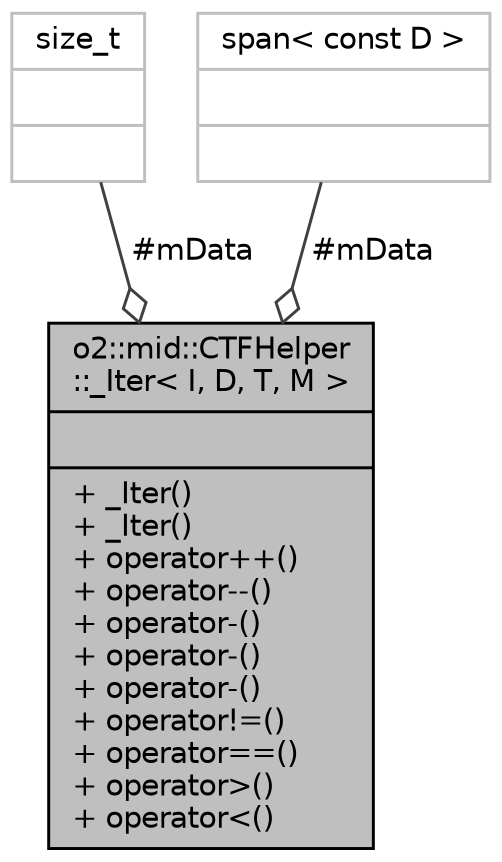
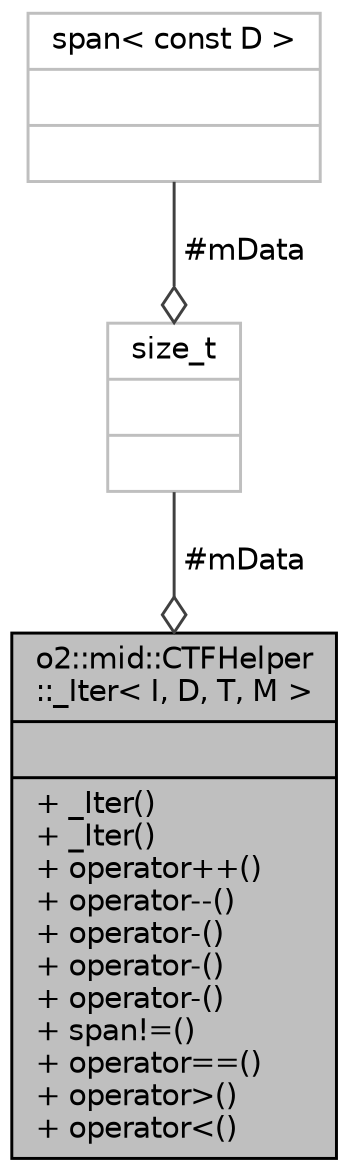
edge "span< const D >" -> "o2::mid::CTFHelper": now "span< const D >" -> "size_t"
node "o2::mid::CTFHelper": text "+ operator!=()" -> "+ span!=()"
